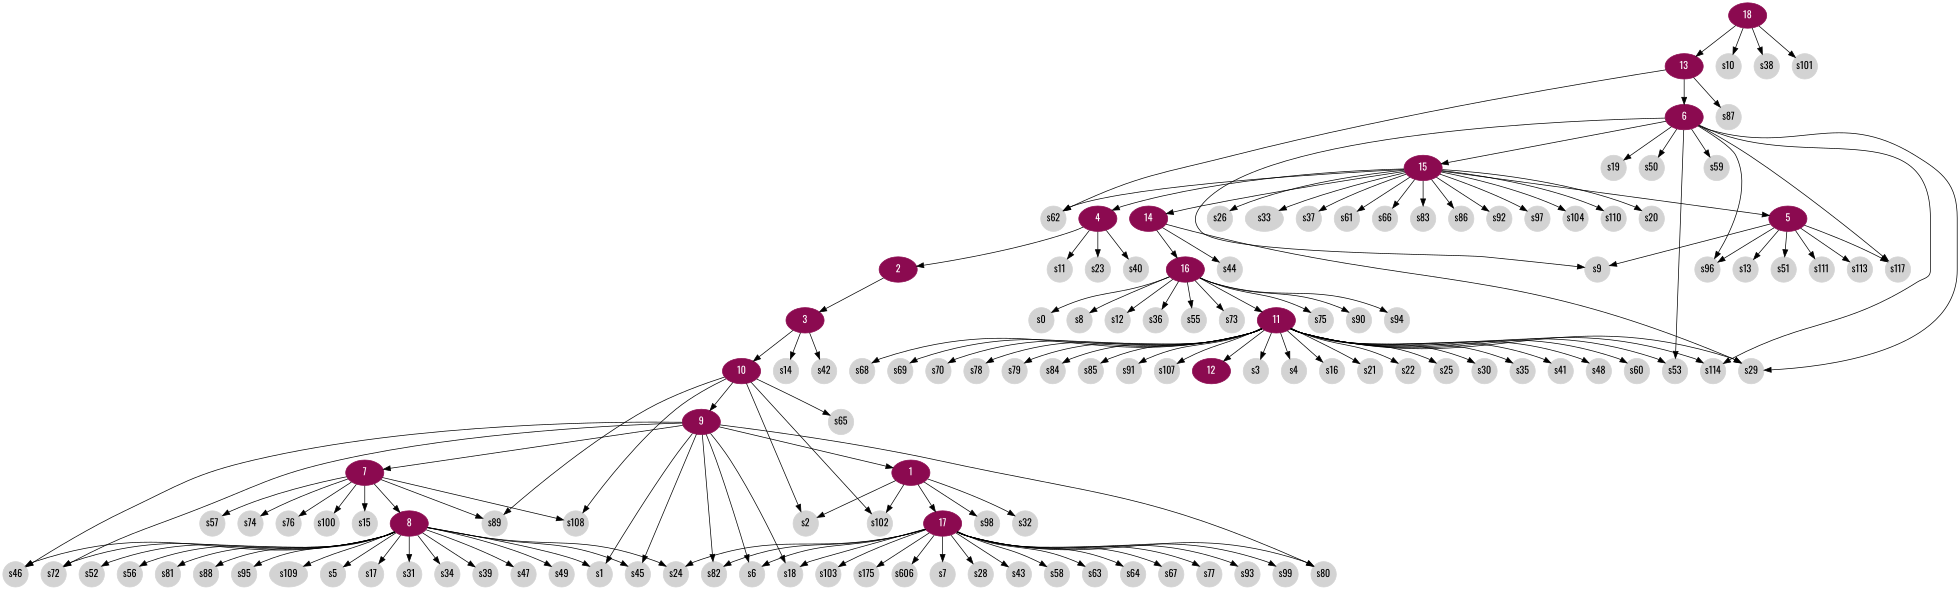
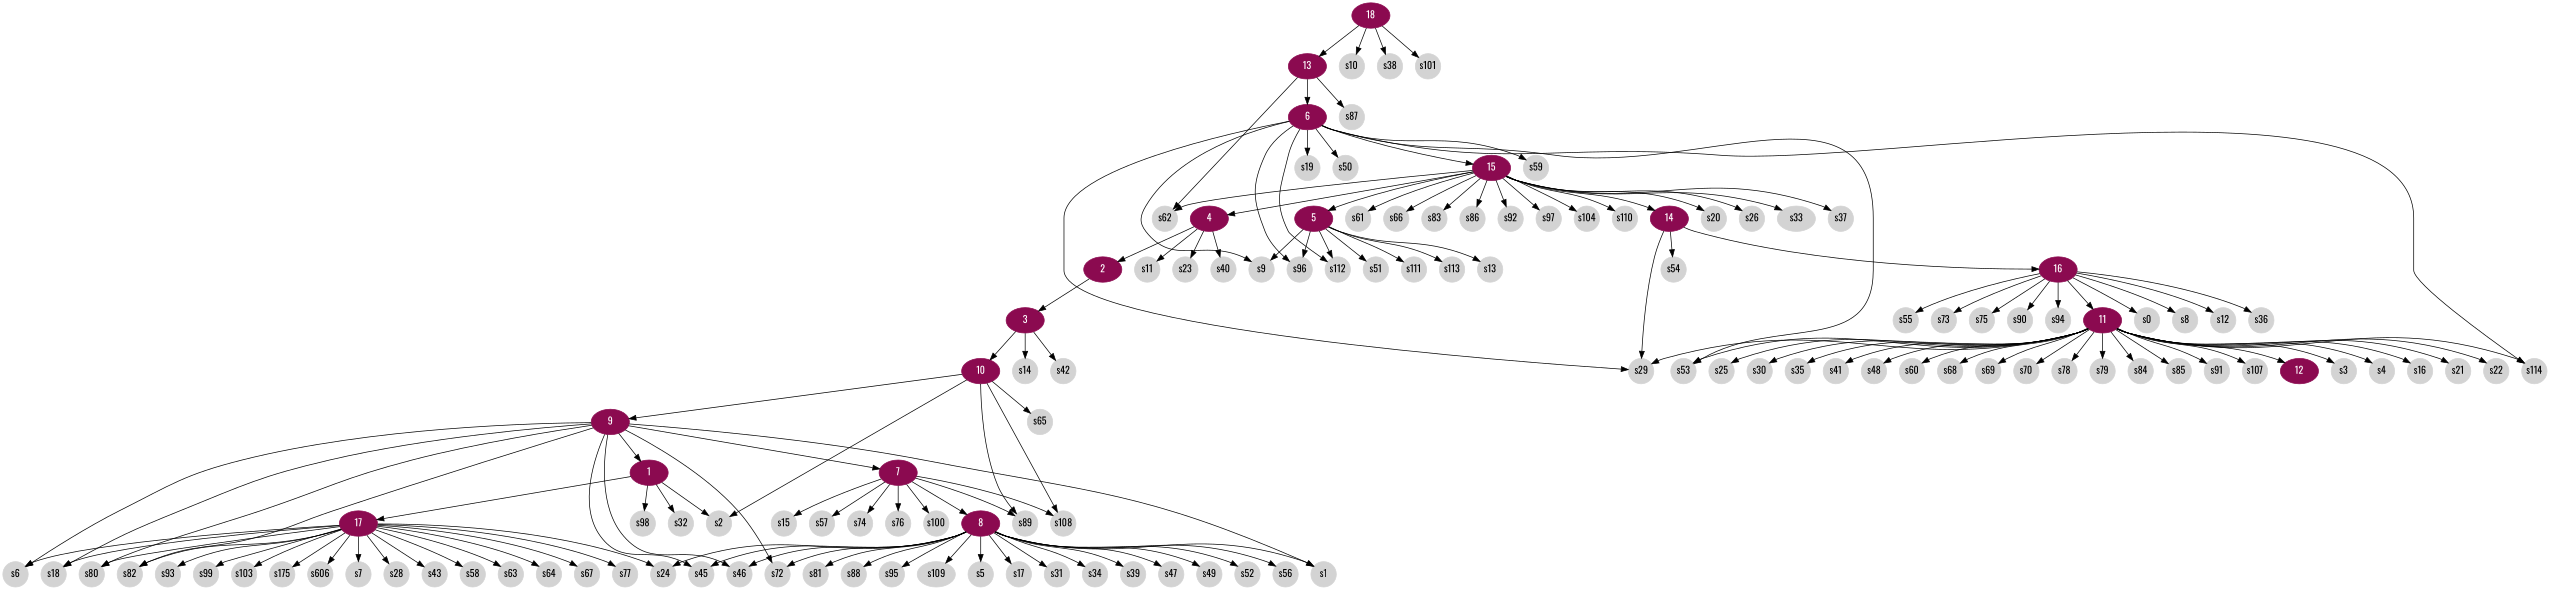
node "s44": label "s44" -> "s54"
node "s117": label "s117" -> "s112"
node "s102": removed
